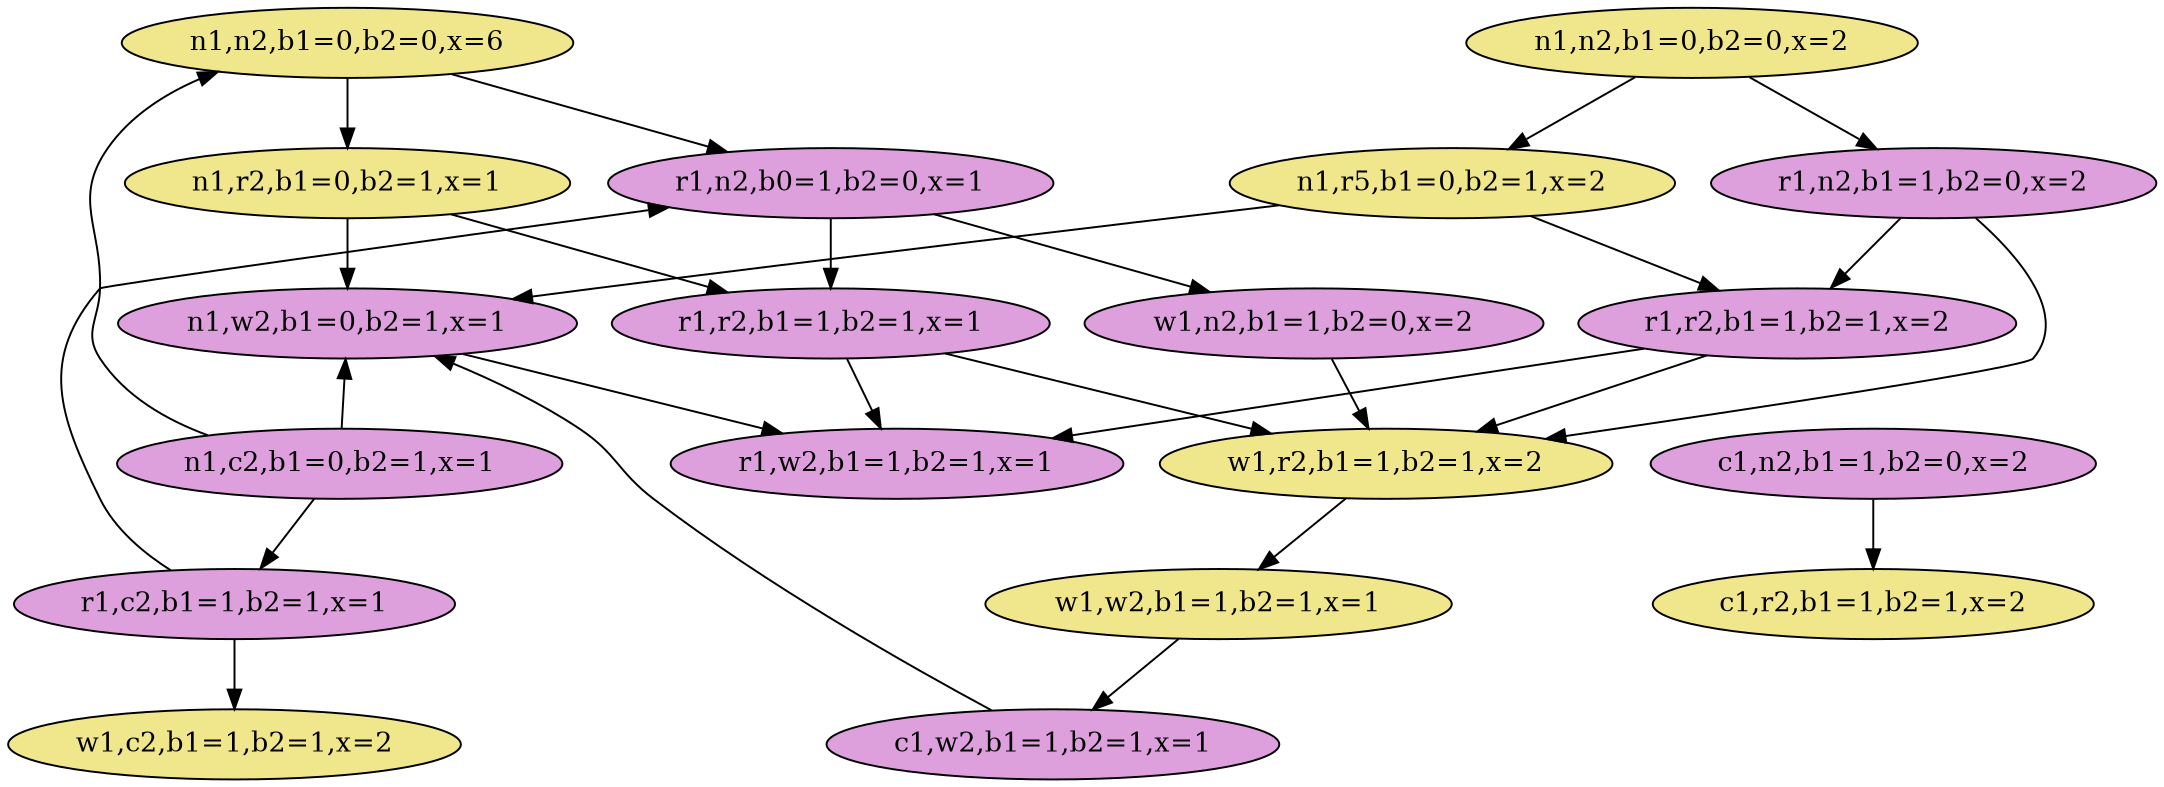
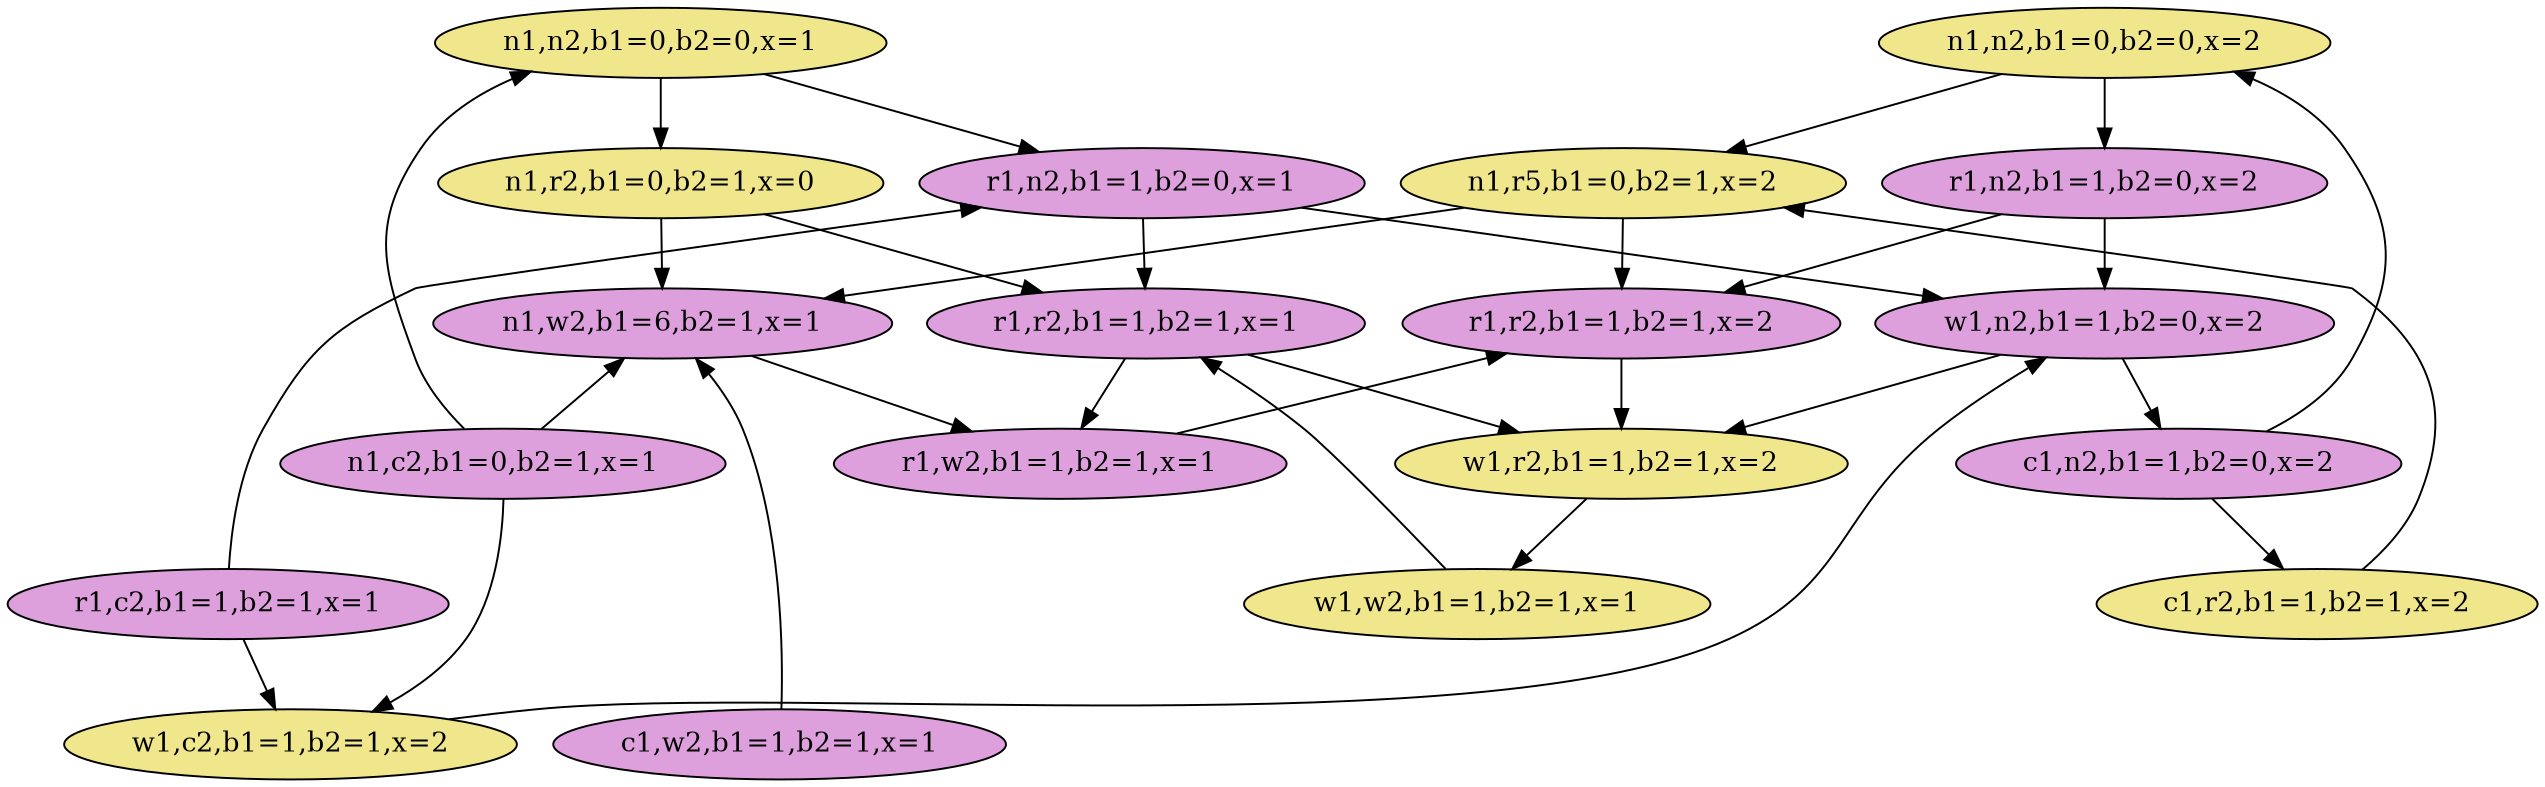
node "n1,n2,b1=0,b2=0,x=6": label "n1,n2,b1=0,b2=0,x=6" -> "n1,n2,b1=0,b2=0,x=1"
node "n1,r2,b1=0,b2=1,x=1": label "n1,r2,b1=0,b2=1,x=1" -> "n1,r2,b1=0,b2=1,x=0"
node "r1,n2,b0=1,b2=0,x=1": label "r1,n2,b0=1,b2=0,x=1" -> "r1,n2,b1=1,b2=0,x=1"
edge "c1,n2,b1=1,b2=0,x=2" -> "n1,n2,b1=0,b2=0,x=2": added
edge "c1,r2,b1=1,b2=1,x=2" -> "n1,r5,b1=0,b2=1,x=2": added
node "n1,w2,b1=0,b2=1,x=1": label "n1,w2,b1=0,b2=1,x=1" -> "n1,w2,b1=6,b2=1,x=1"
edge "w1,n2,b1=1,b2=0,x=2" -> "c1,n2,b1=1,b2=0,x=2": added
edge "r1,n2,b1=1,b2=0,x=2" -> "w1,r2,b1=1,b2=1,x=2": now "r1,n2,b1=1,b2=0,x=2" -> "w1,n2,b1=1,b2=0,x=2"
edge "r1,r2,b1=1,b2=1,x=2" -> "r1,w2,b1=1,b2=1,x=1": reversed
edge "n1,c2,b1=0,b2=1,x=1" -> "r1,c2,b1=1,b2=1,x=1": now "n1,c2,b1=0,b2=1,x=1" -> "w1,c2,b1=1,b2=1,x=2"
edge "w1,w2,b1=1,b2=1,x=1" -> "c1,w2,b1=1,b2=1,x=1": now "w1,w2,b1=1,b2=1,x=1" -> "r1,r2,b1=1,b2=1,x=1"
edge "w1,c2,b1=1,b2=1,x=2" -> "w1,n2,b1=1,b2=0,x=2": added
